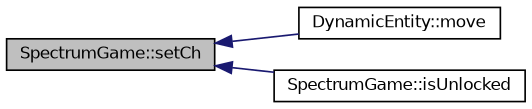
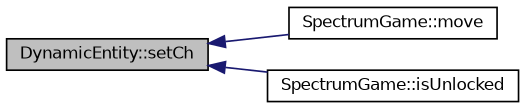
node "DynamicEntity::move": label "DynamicEntity::move" -> "SpectrumGame::move"
node "SpectrumGame::setCh": label "SpectrumGame::setCh" -> "DynamicEntity::setCh"
